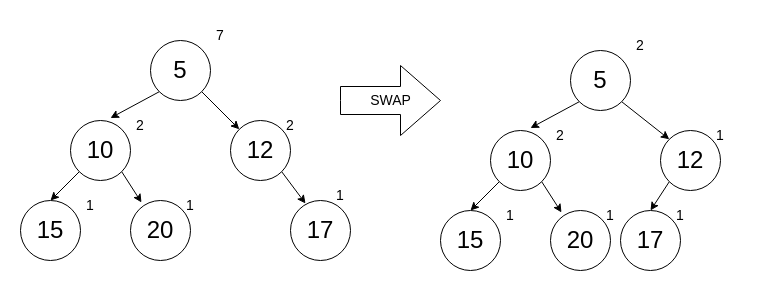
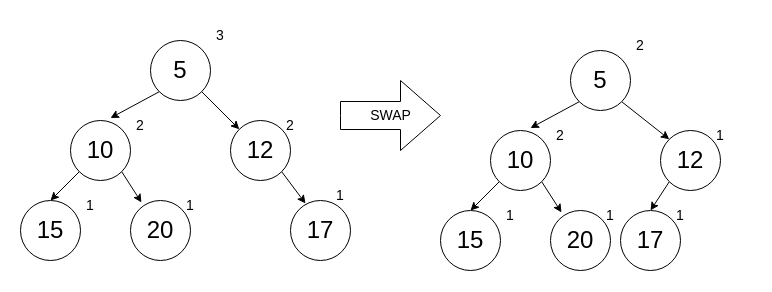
node "7": label "7" -> "3"
node "SWAP": moved (391, 101) -> (391, 116)
